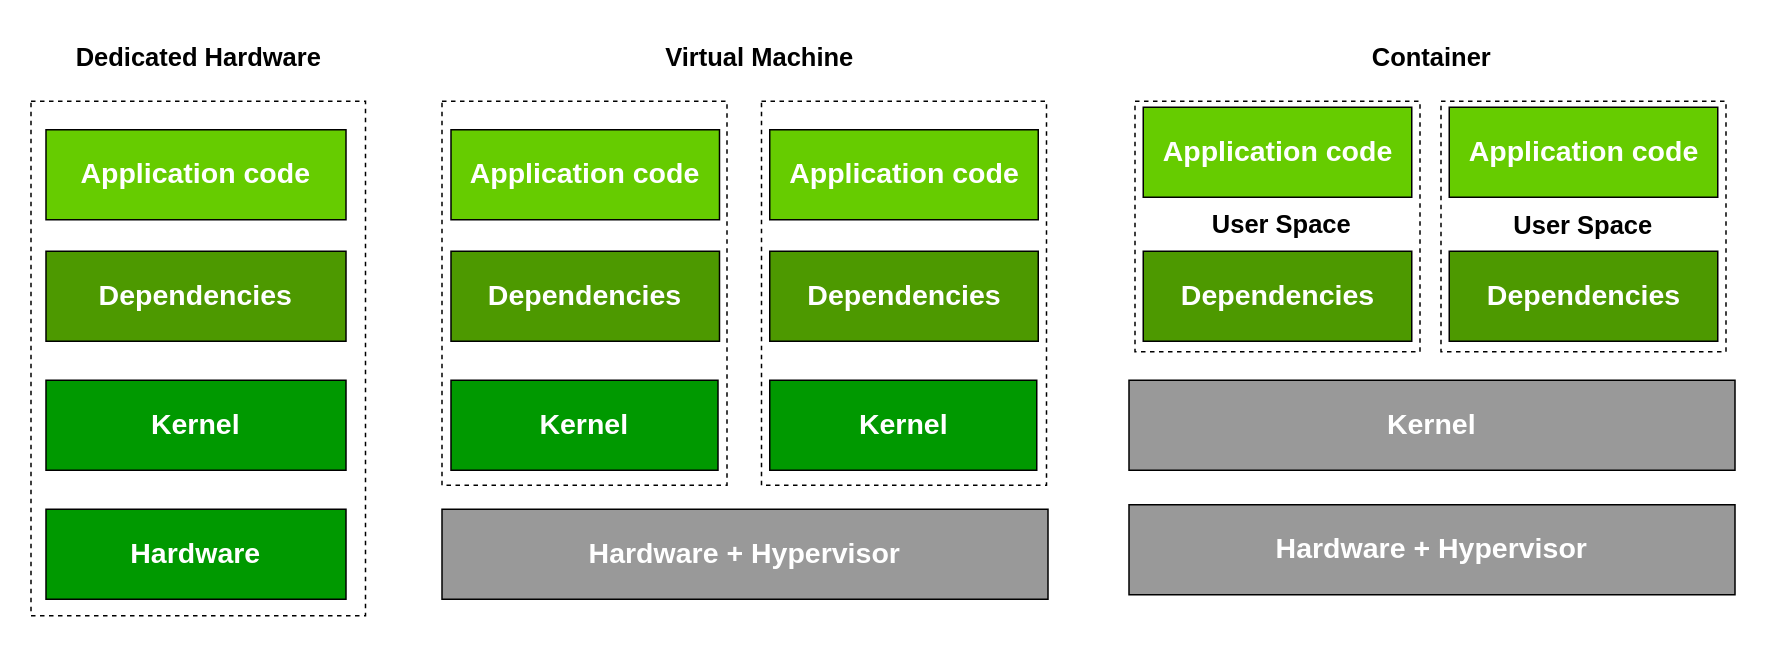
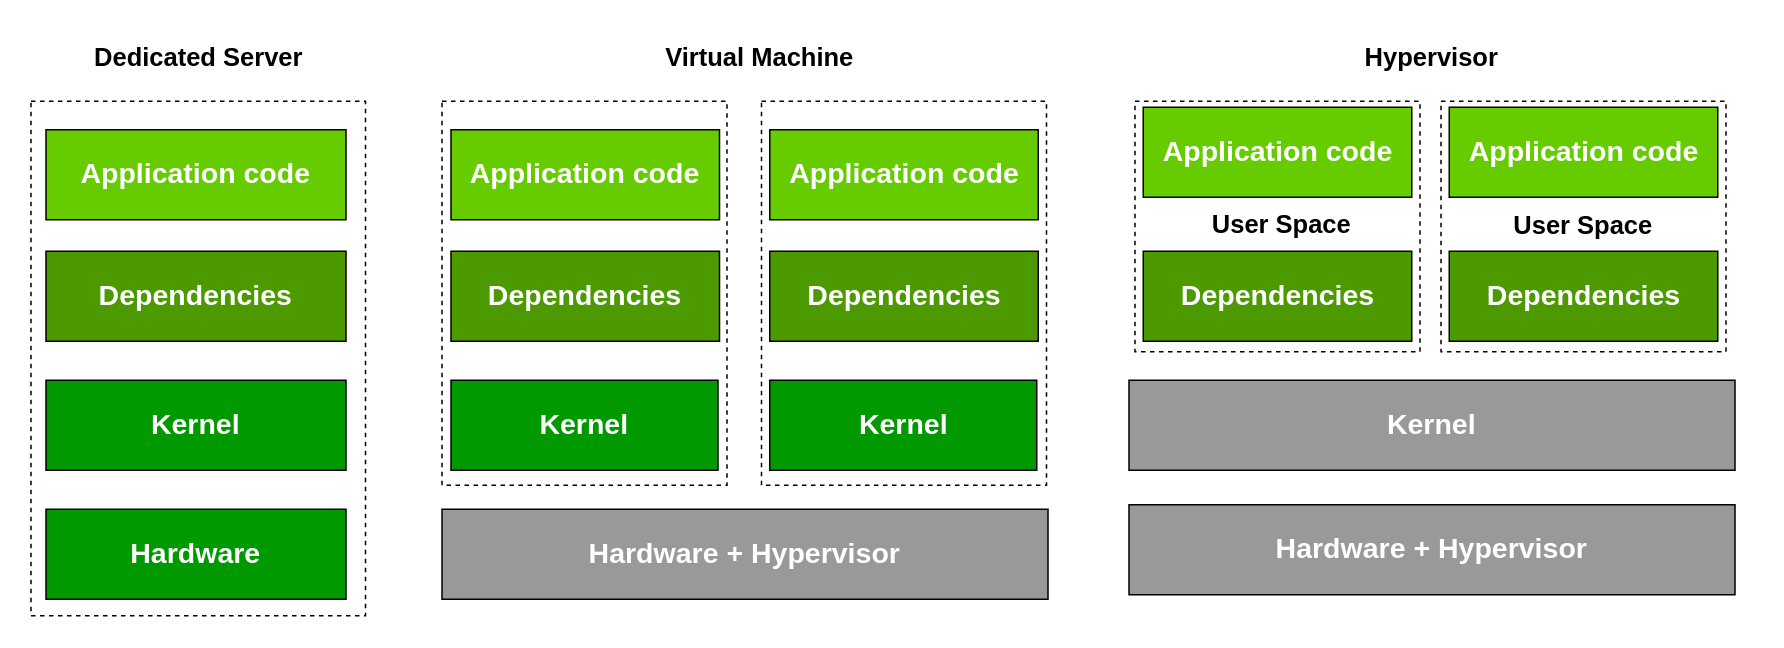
node "Dedicated Hardware": label "Dedicated Hardware" -> "Dedicated Server"
node "Container": label "Container" -> "Hypervisor"
